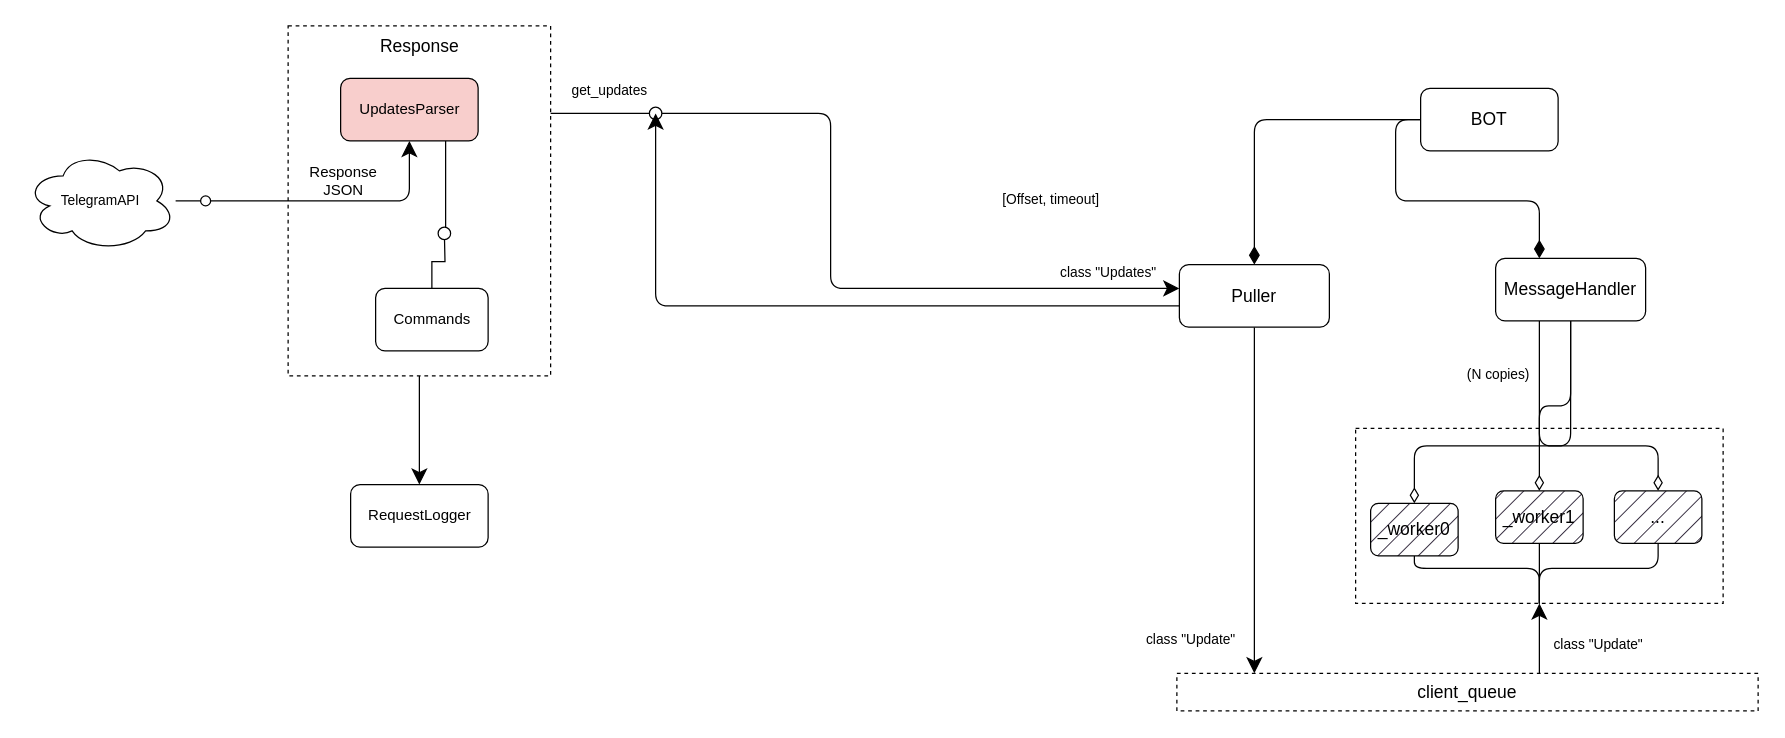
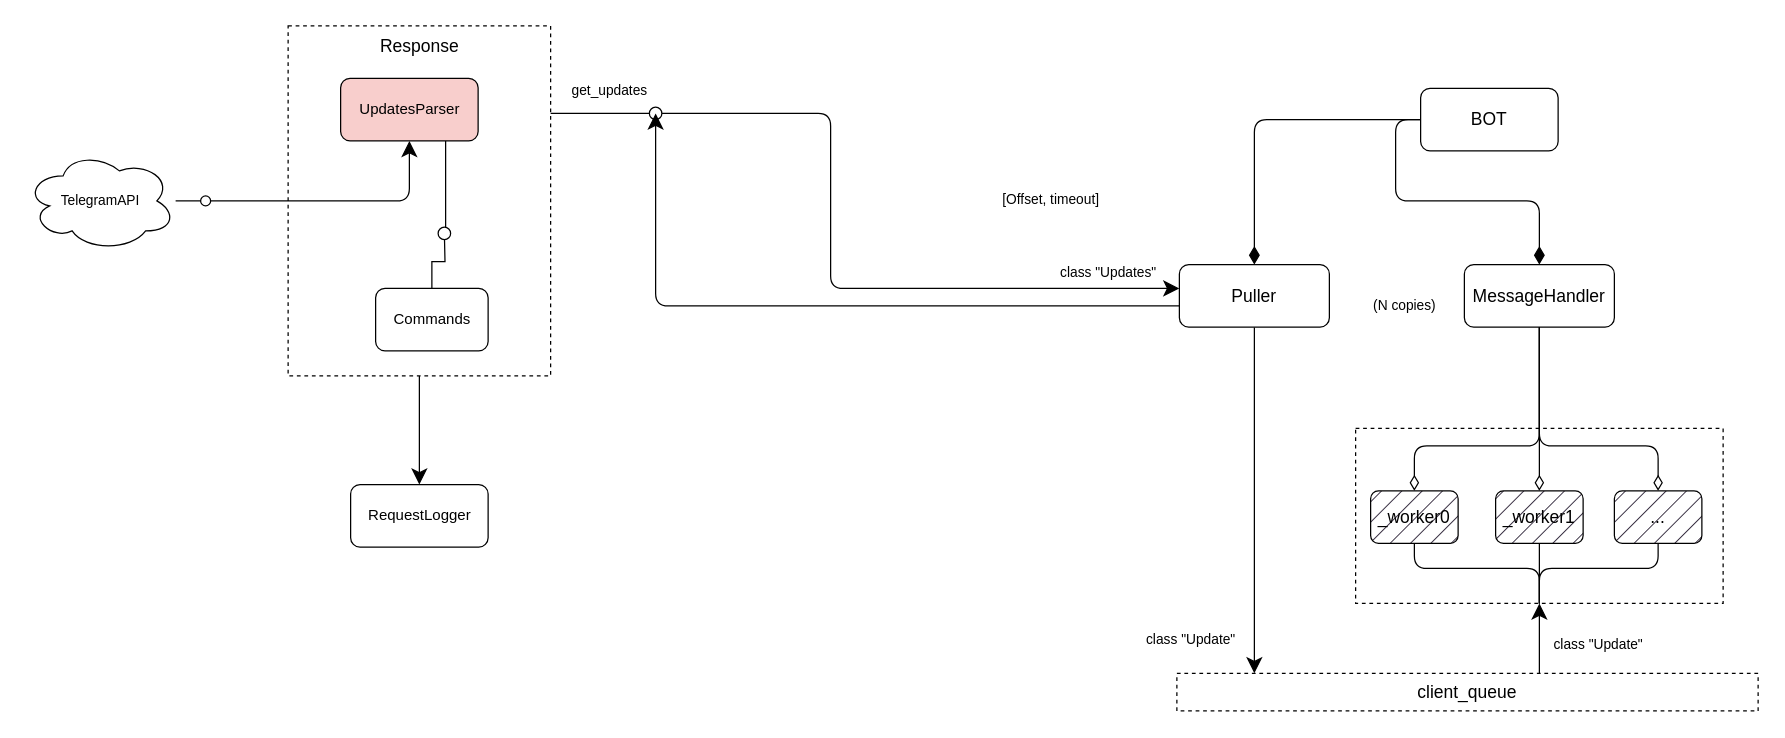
node "Response JSON": removed
node "MessageHandler": moved (1571, 289) -> (1539, 296)
node "(N copies)": moved (1498, 374) -> (1404, 306)
node "_worker0": moved (1414, 529) -> (1414, 517)
